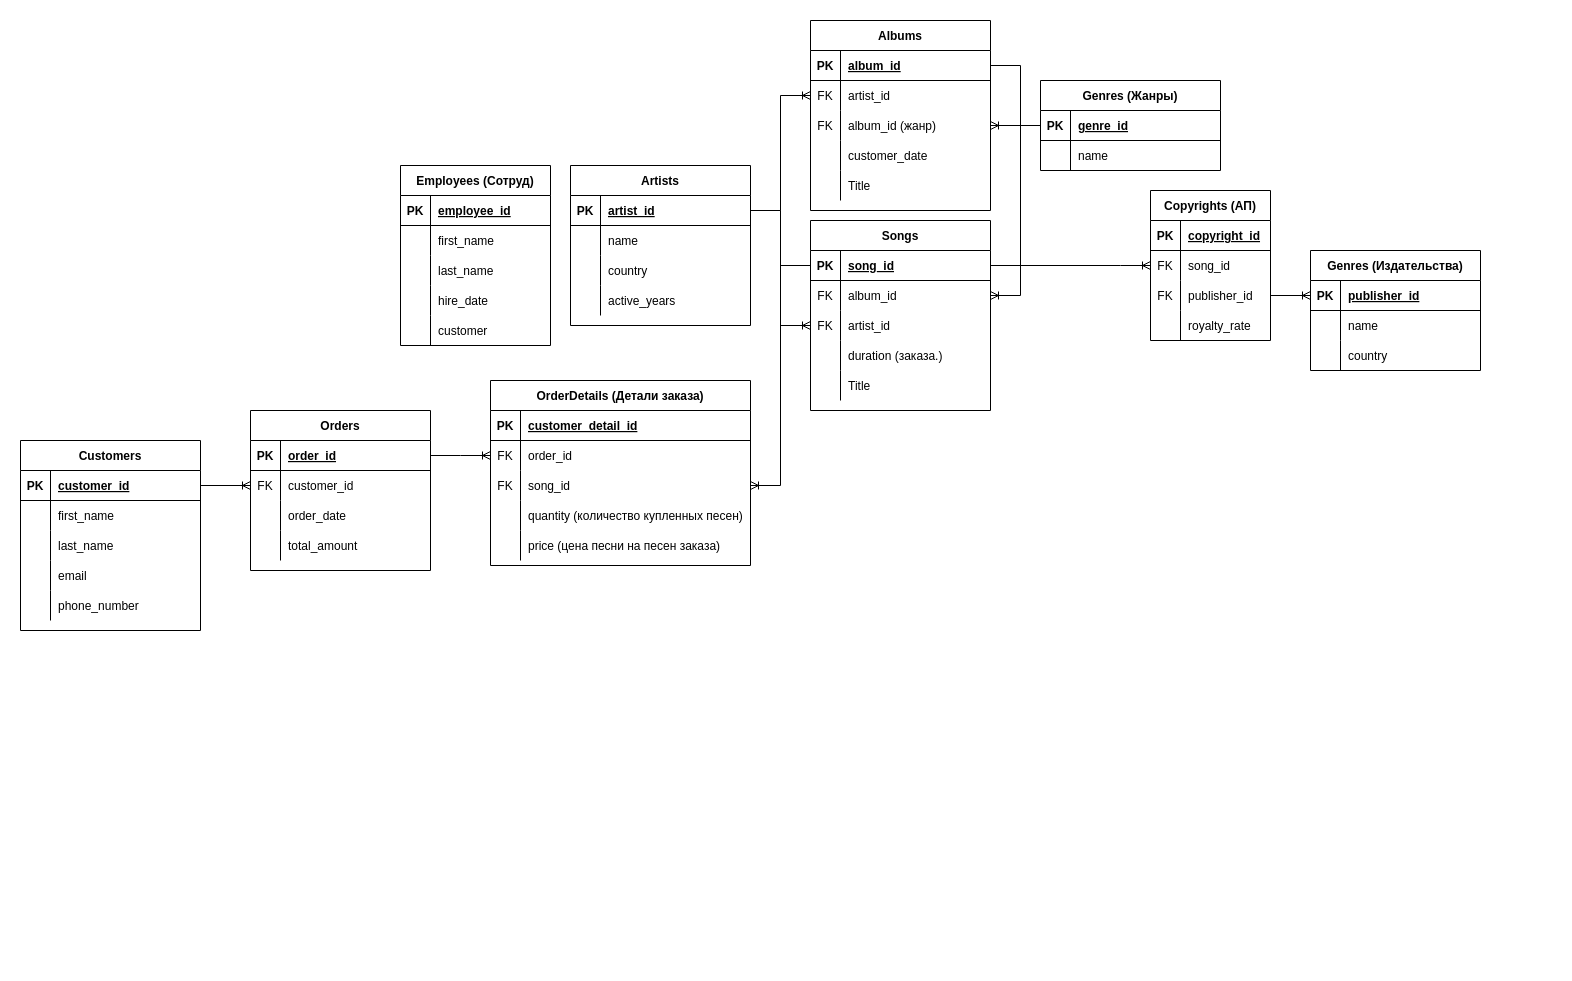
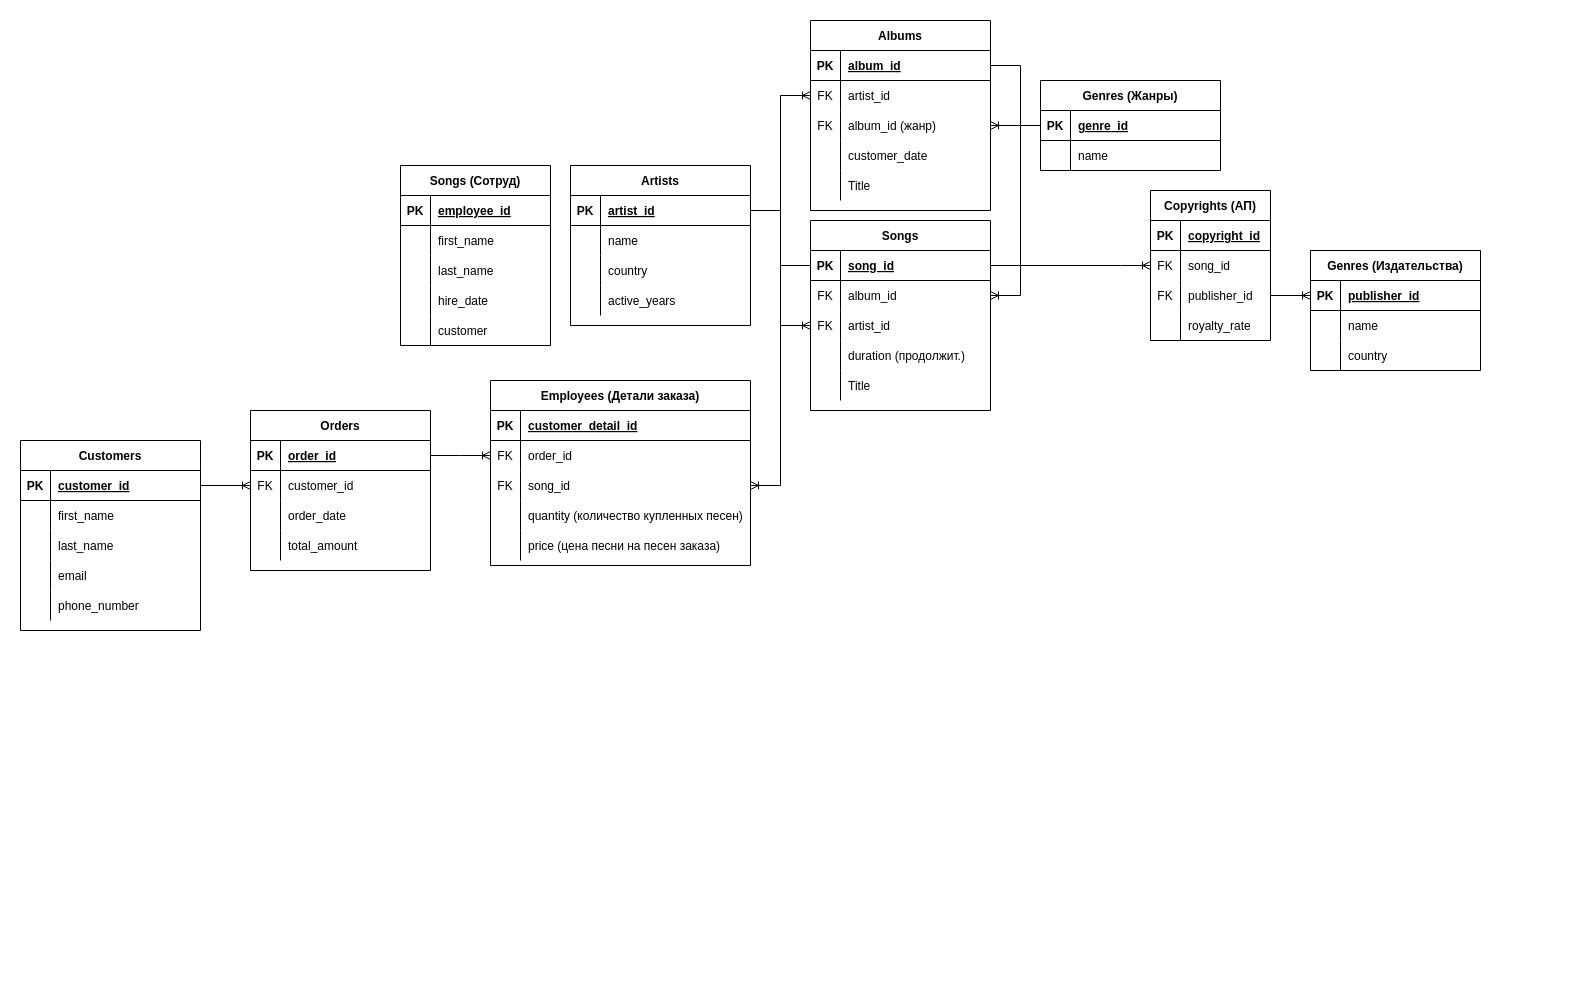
node "Employees (Сотруд)": label "Employees (Сотруд)" -> "Songs (Сотруд)"
node "duration (заказа.)": label "duration (заказа.)" -> "duration (продолжит.)"
node "OrderDetails (Детали заказа)": label "OrderDetails (Детали заказа)" -> "Employees (Детали заказа)"
